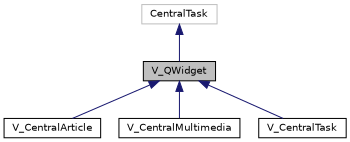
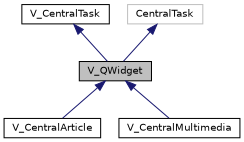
edge "V_CentralTask" -> "V_QWidget": reversed
